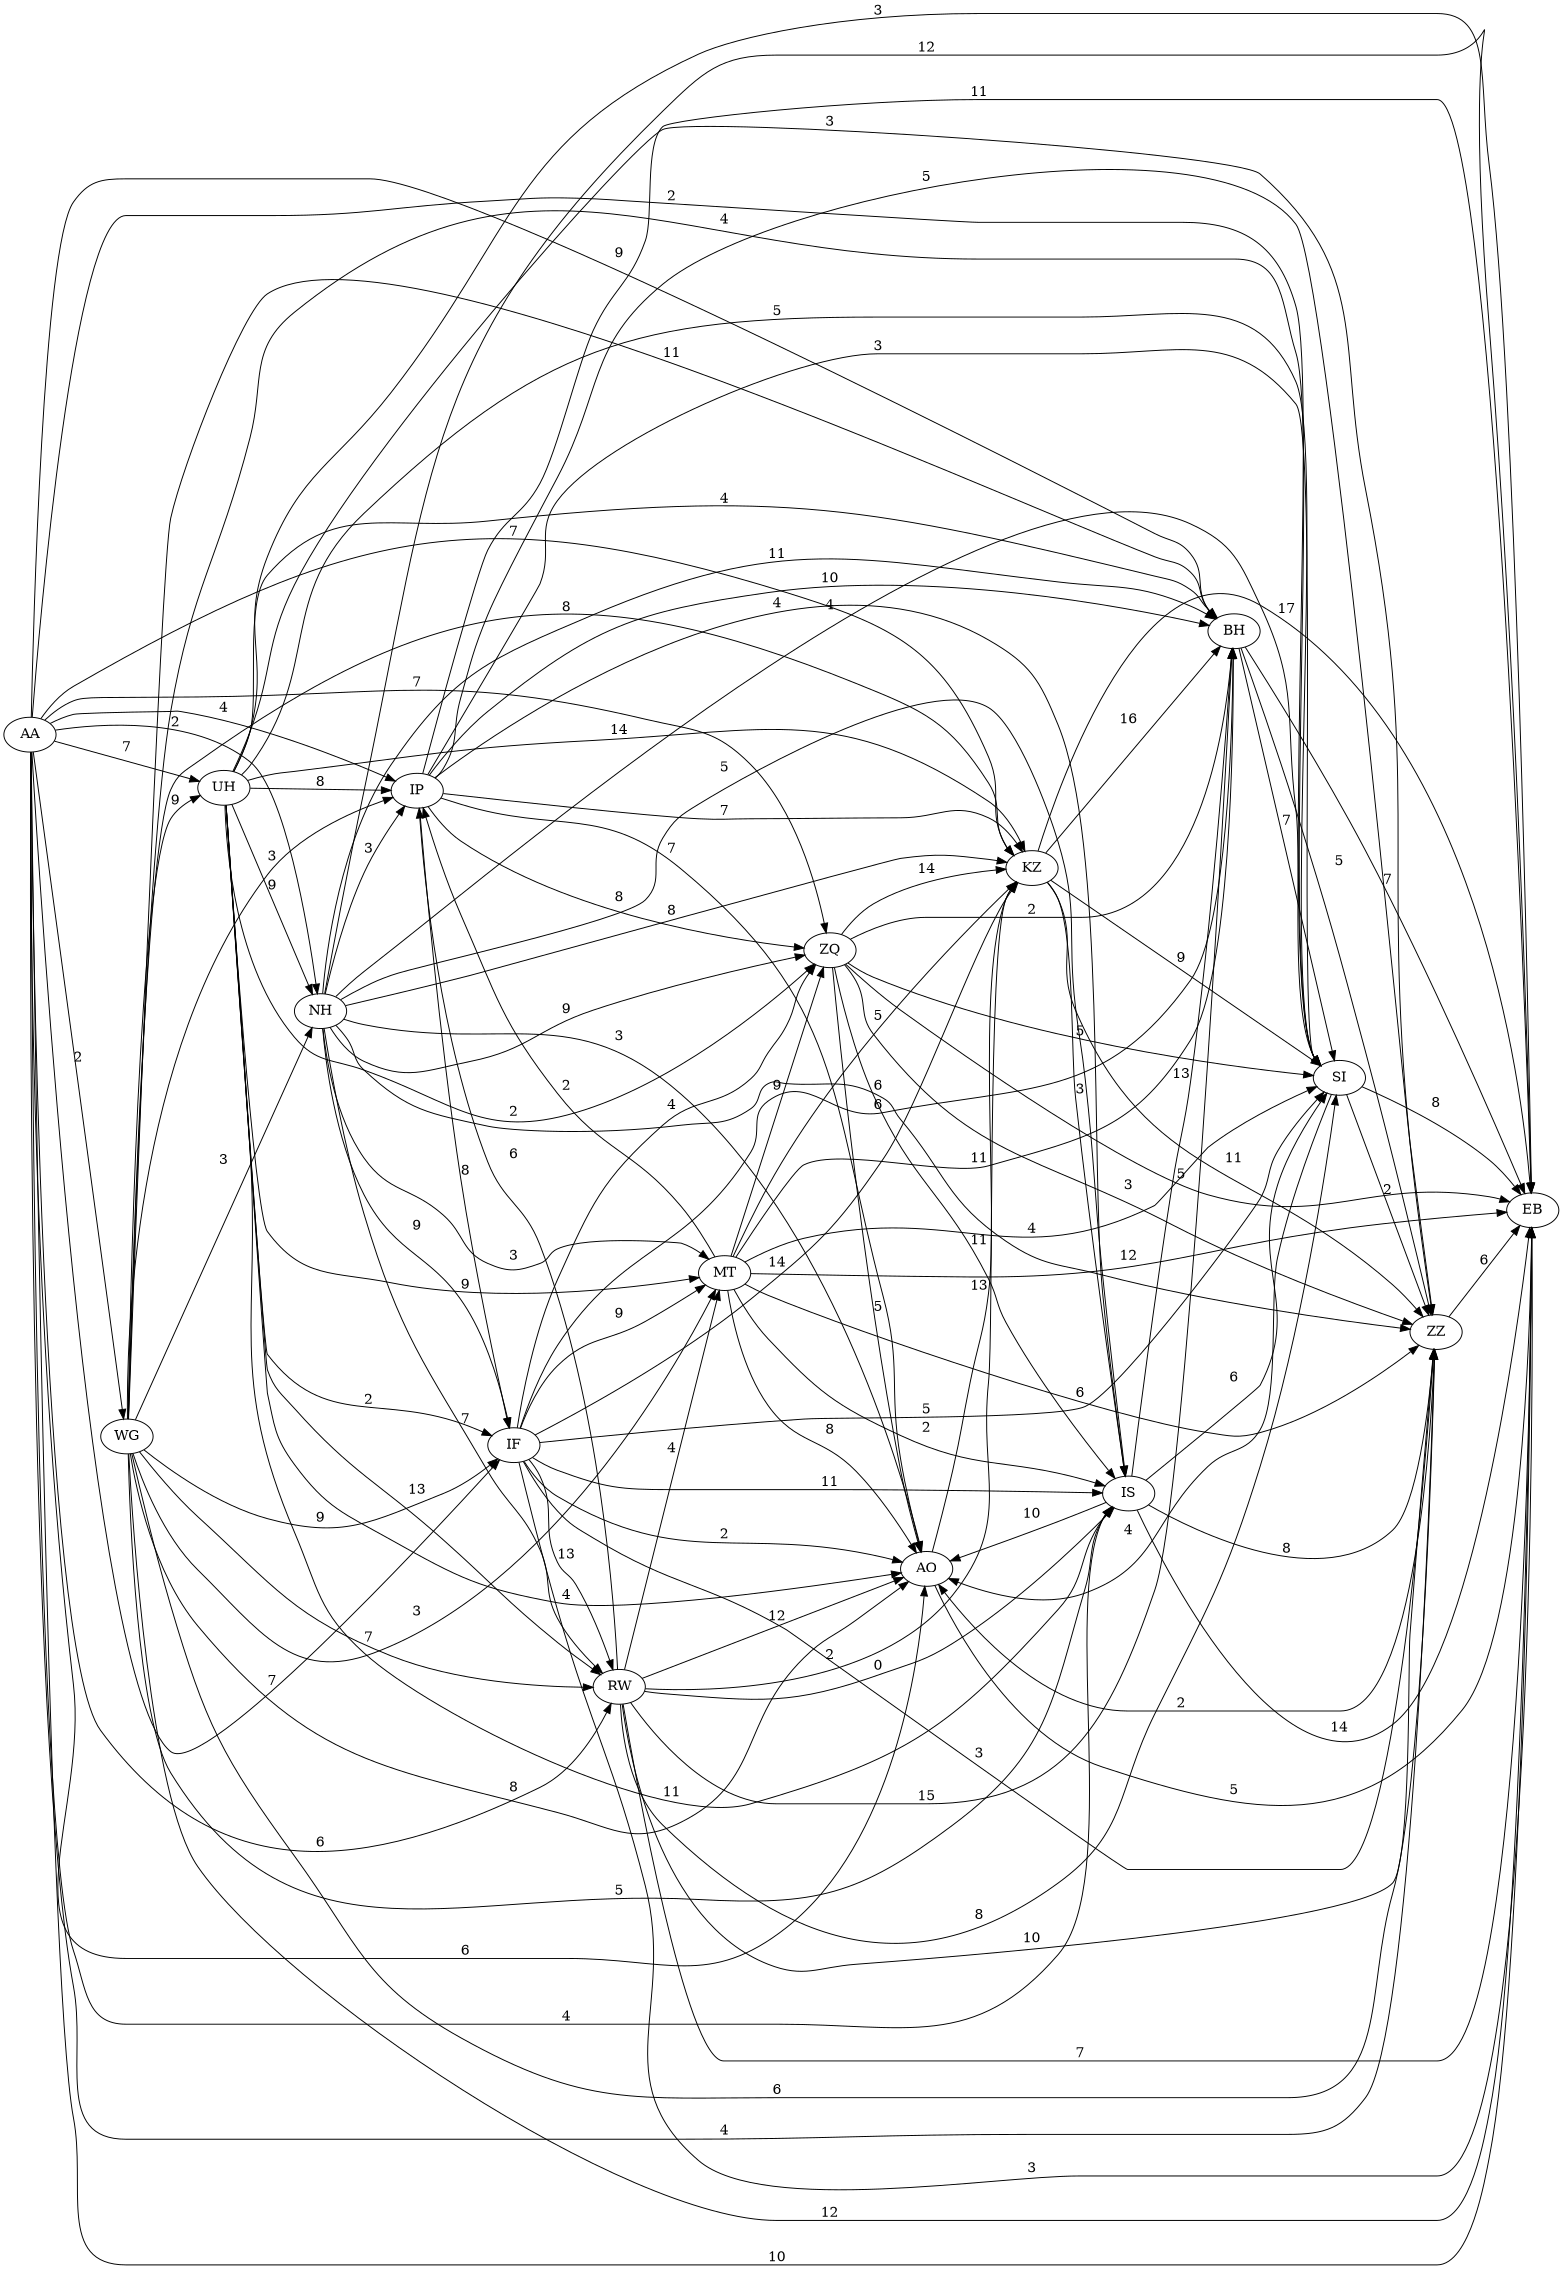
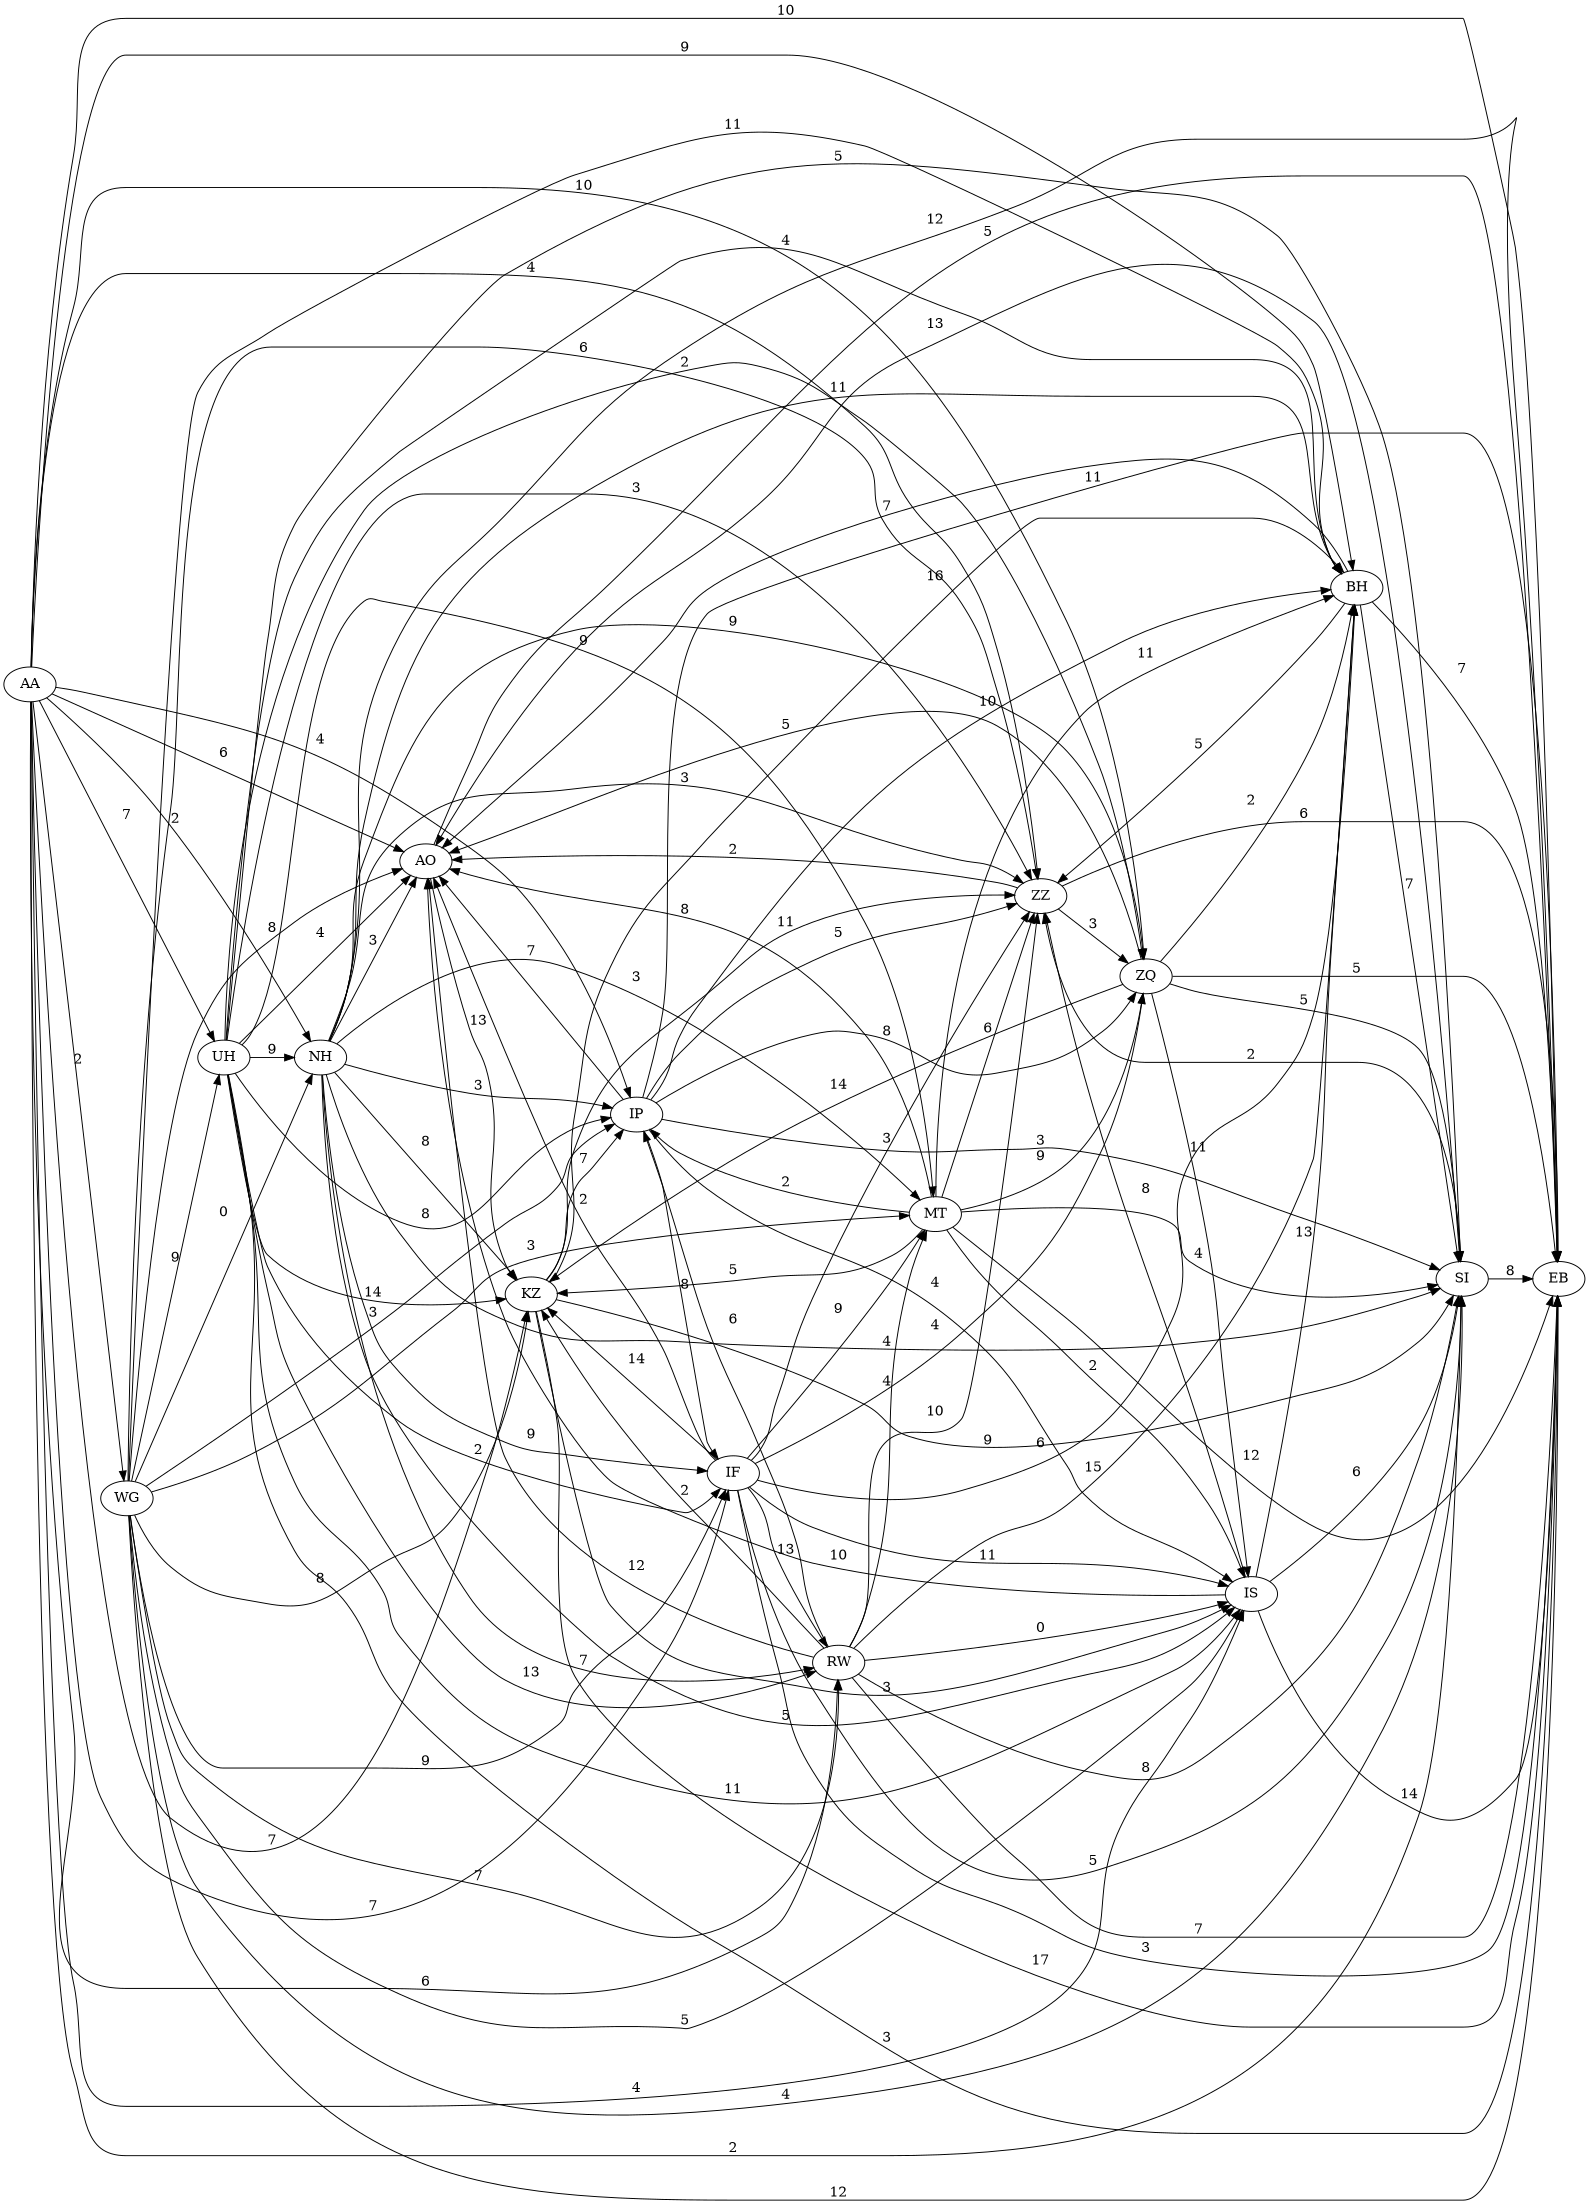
edge "BH" -> "AO": added, label "7"
edge "AA" -> "ZQ": label "7" -> "10"
edge "IP" -> "KZ": reversed
edge "NH" -> "ZZ": label "6" -> "3"
edge "WG" -> "NH": label "3" -> "0"
edge "ZQ" -> "ZZ": reversed
edge "SI" -> "AO": label "4" -> "13"
